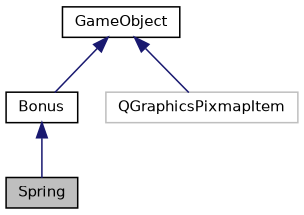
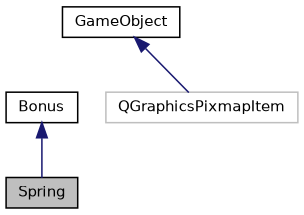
edge "Bonus" -> "GameObject": removed
